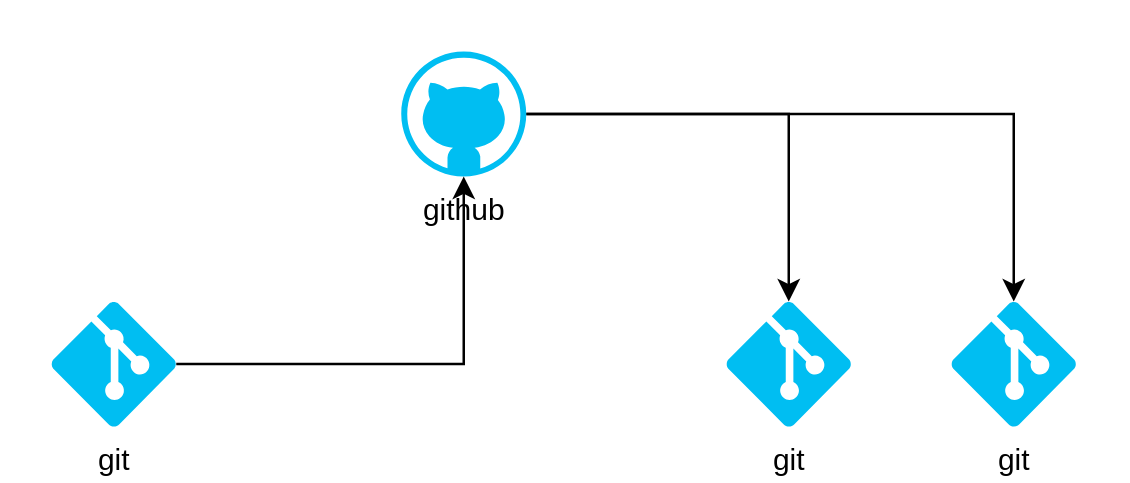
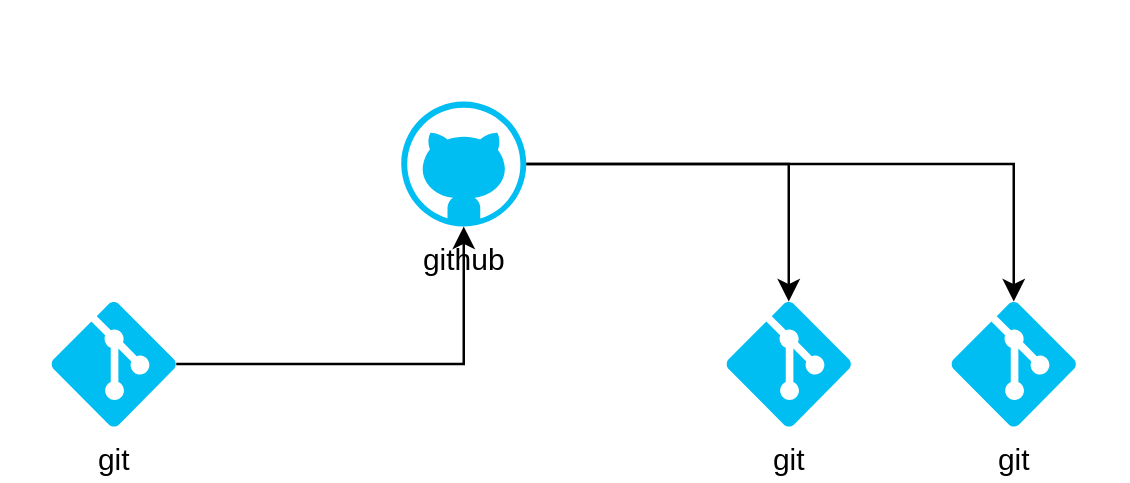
node "github": moved (464, 114) -> (464, 164)
